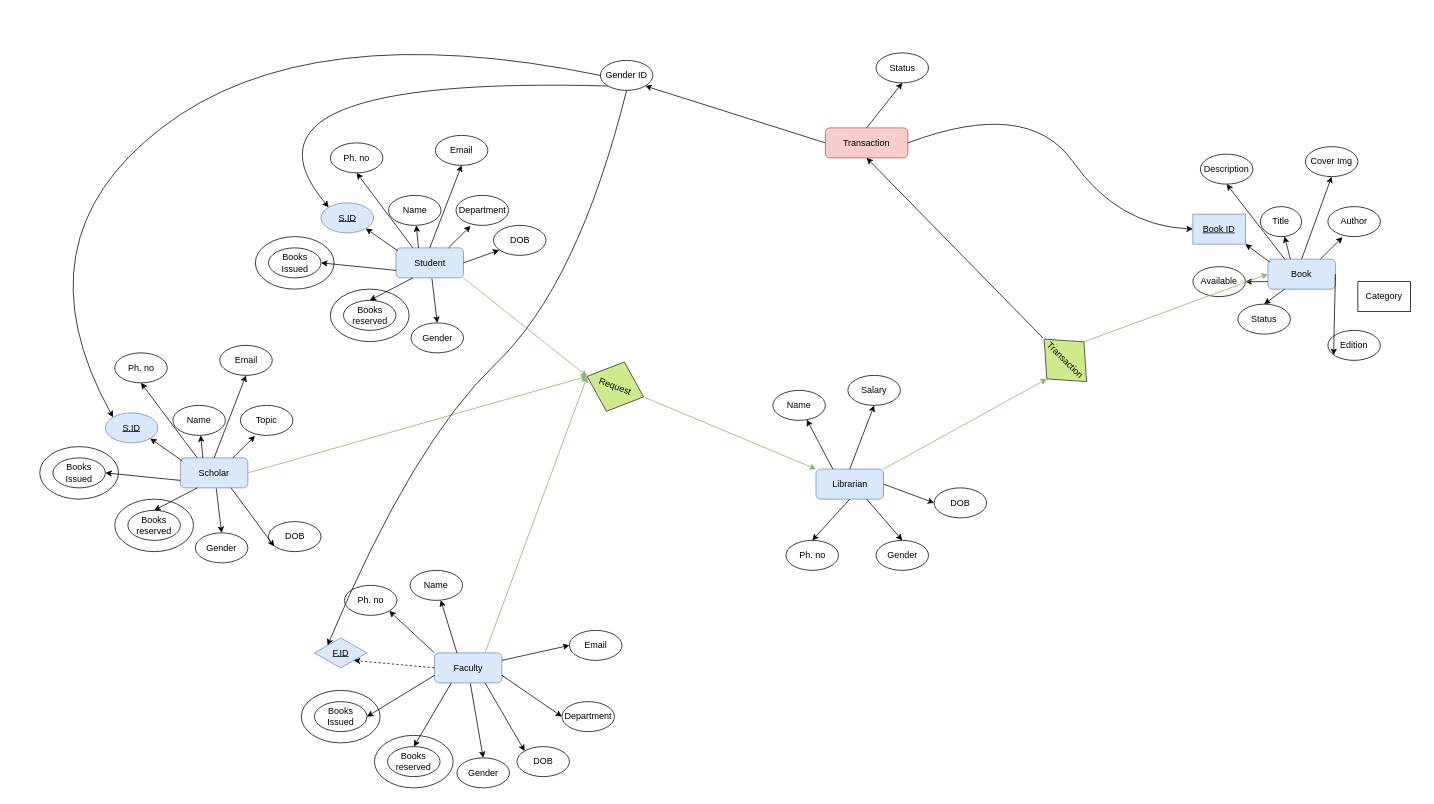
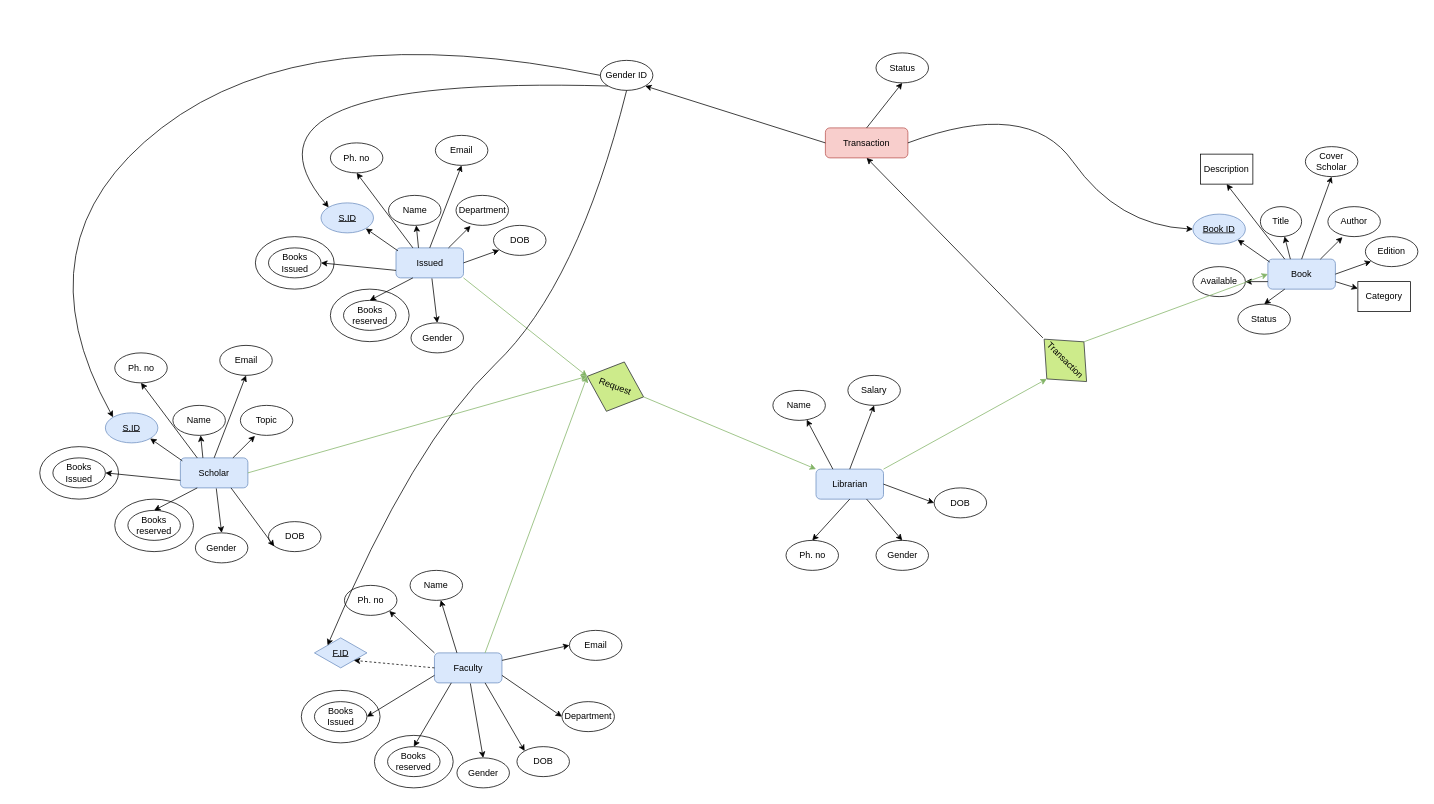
node "Cover Img": label "Cover Img" -> "Cover Scholar"
node "Description": shape ellipse -> rectangle
node "Book ID": shape rectangle -> ellipse
node "Student": label "Student" -> "Issued"
edge "Book" -> "Category": added
node "Edition": moved (1354, 345) -> (1392, 252)
